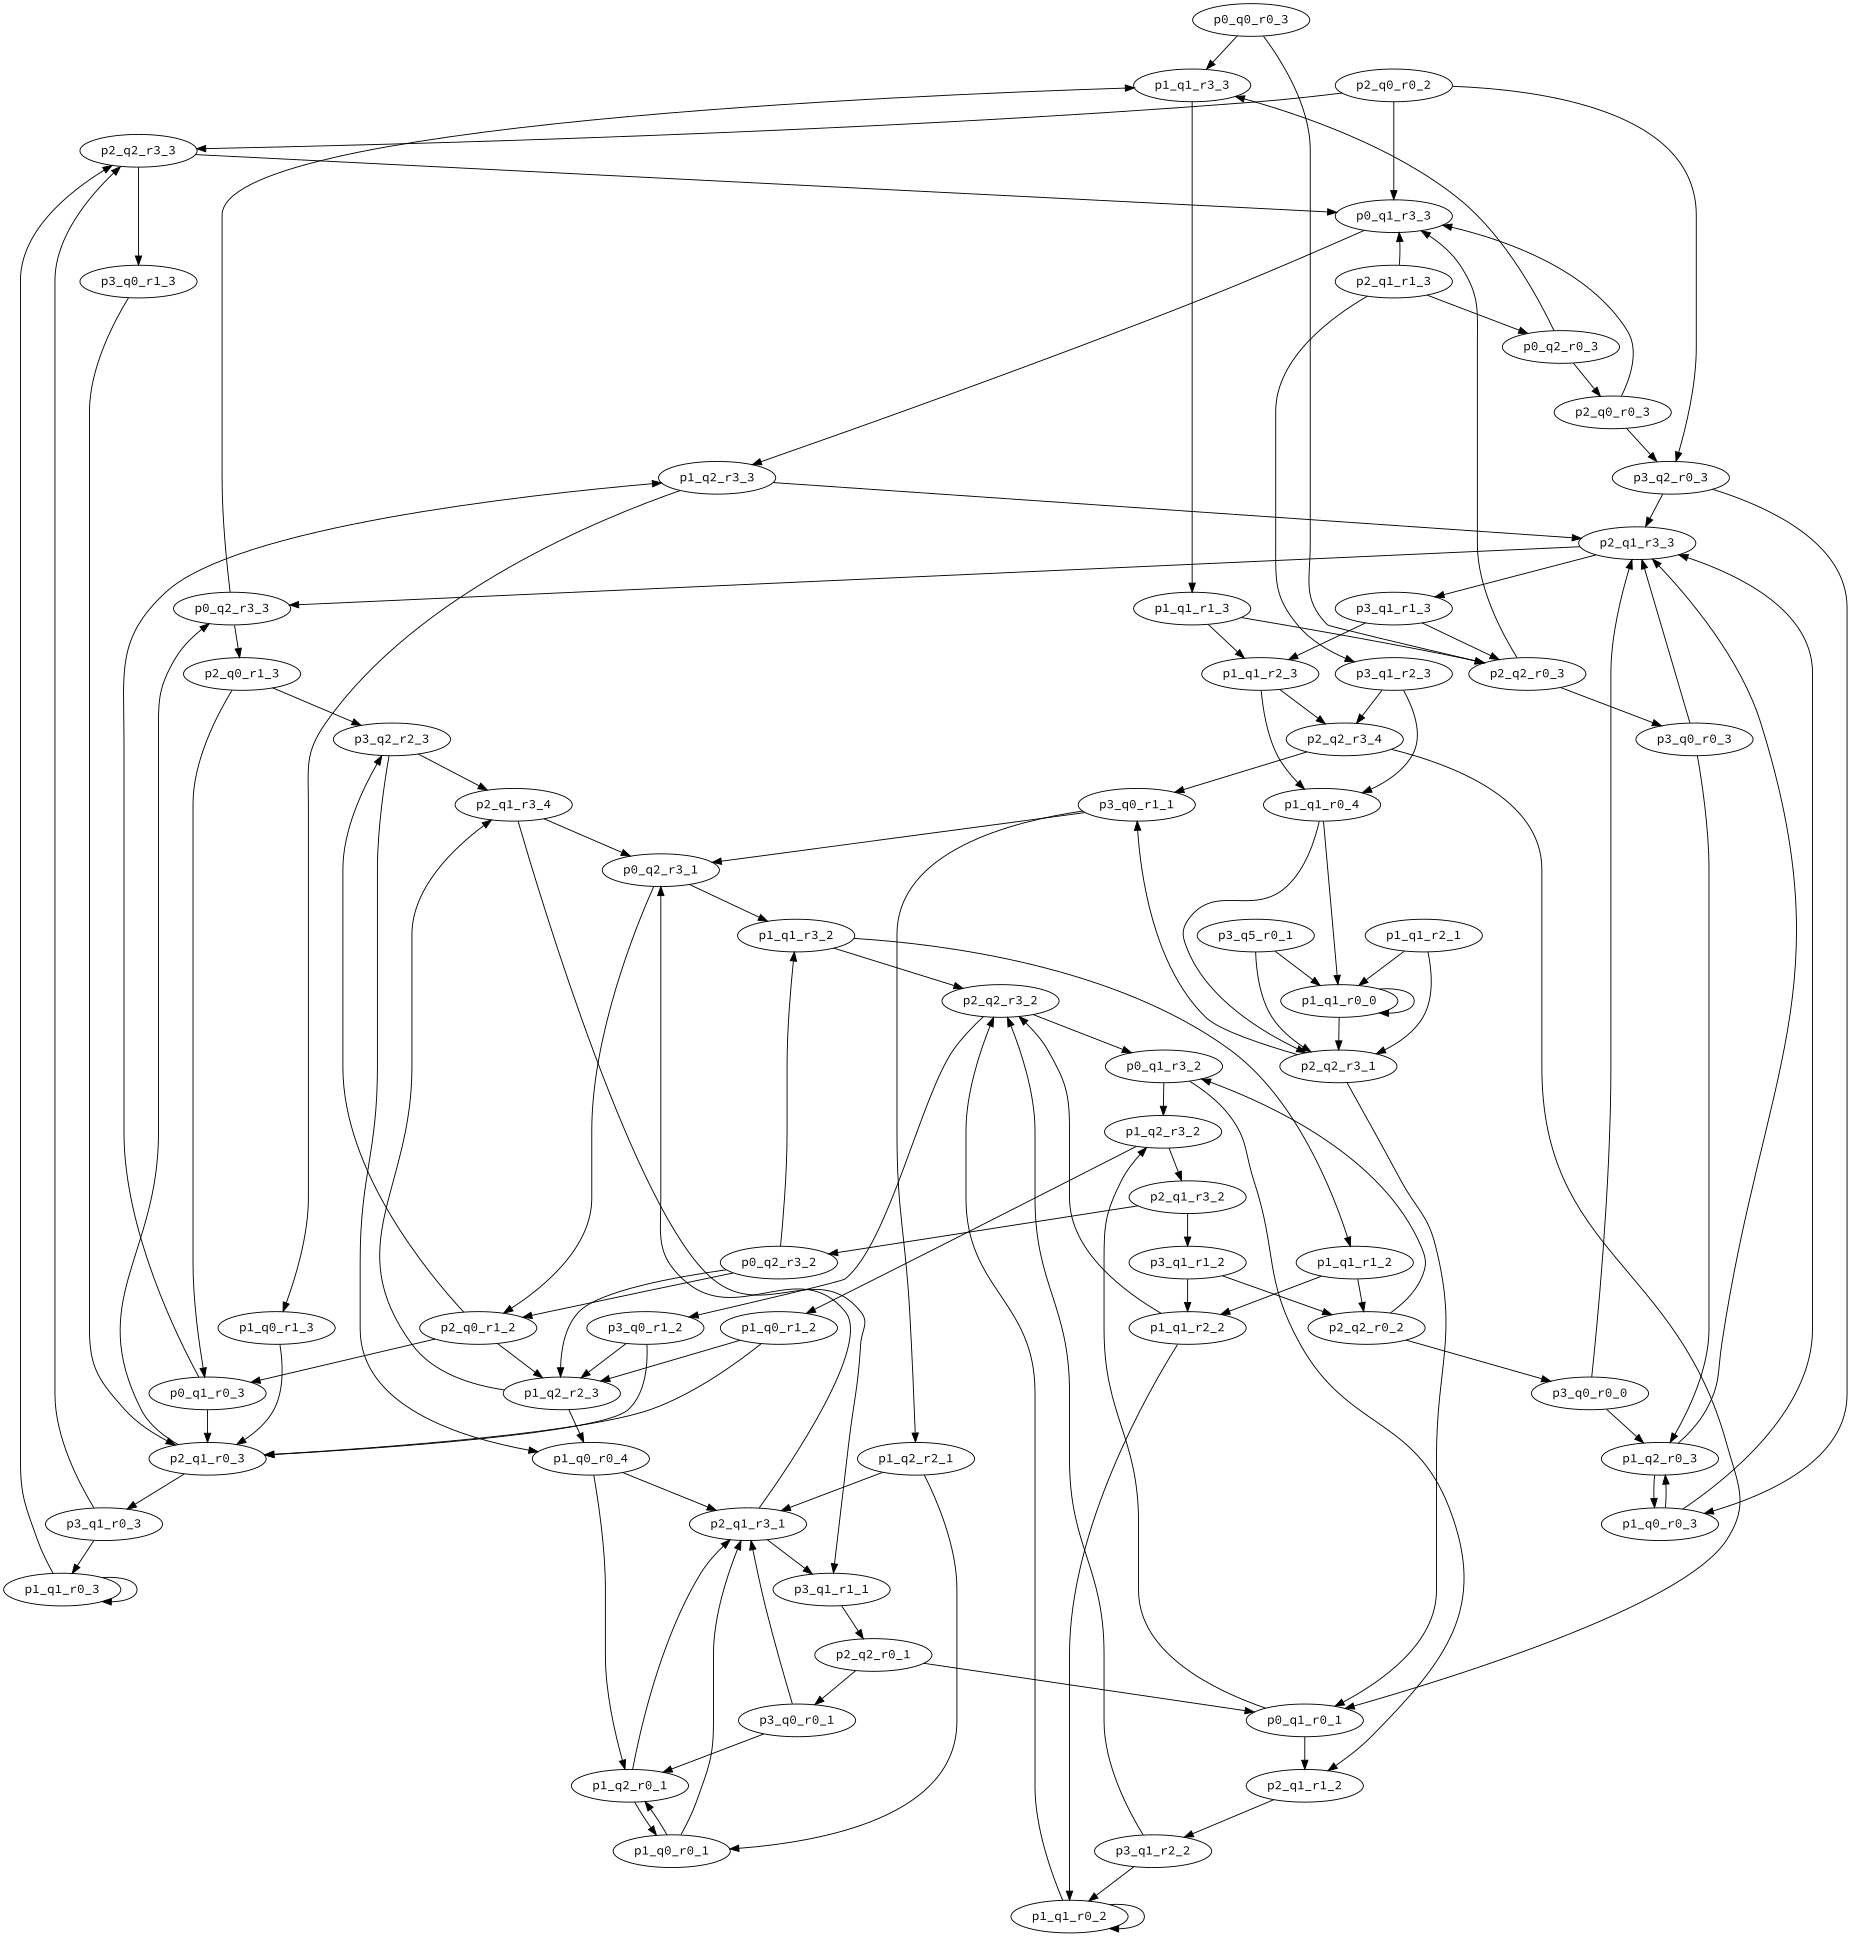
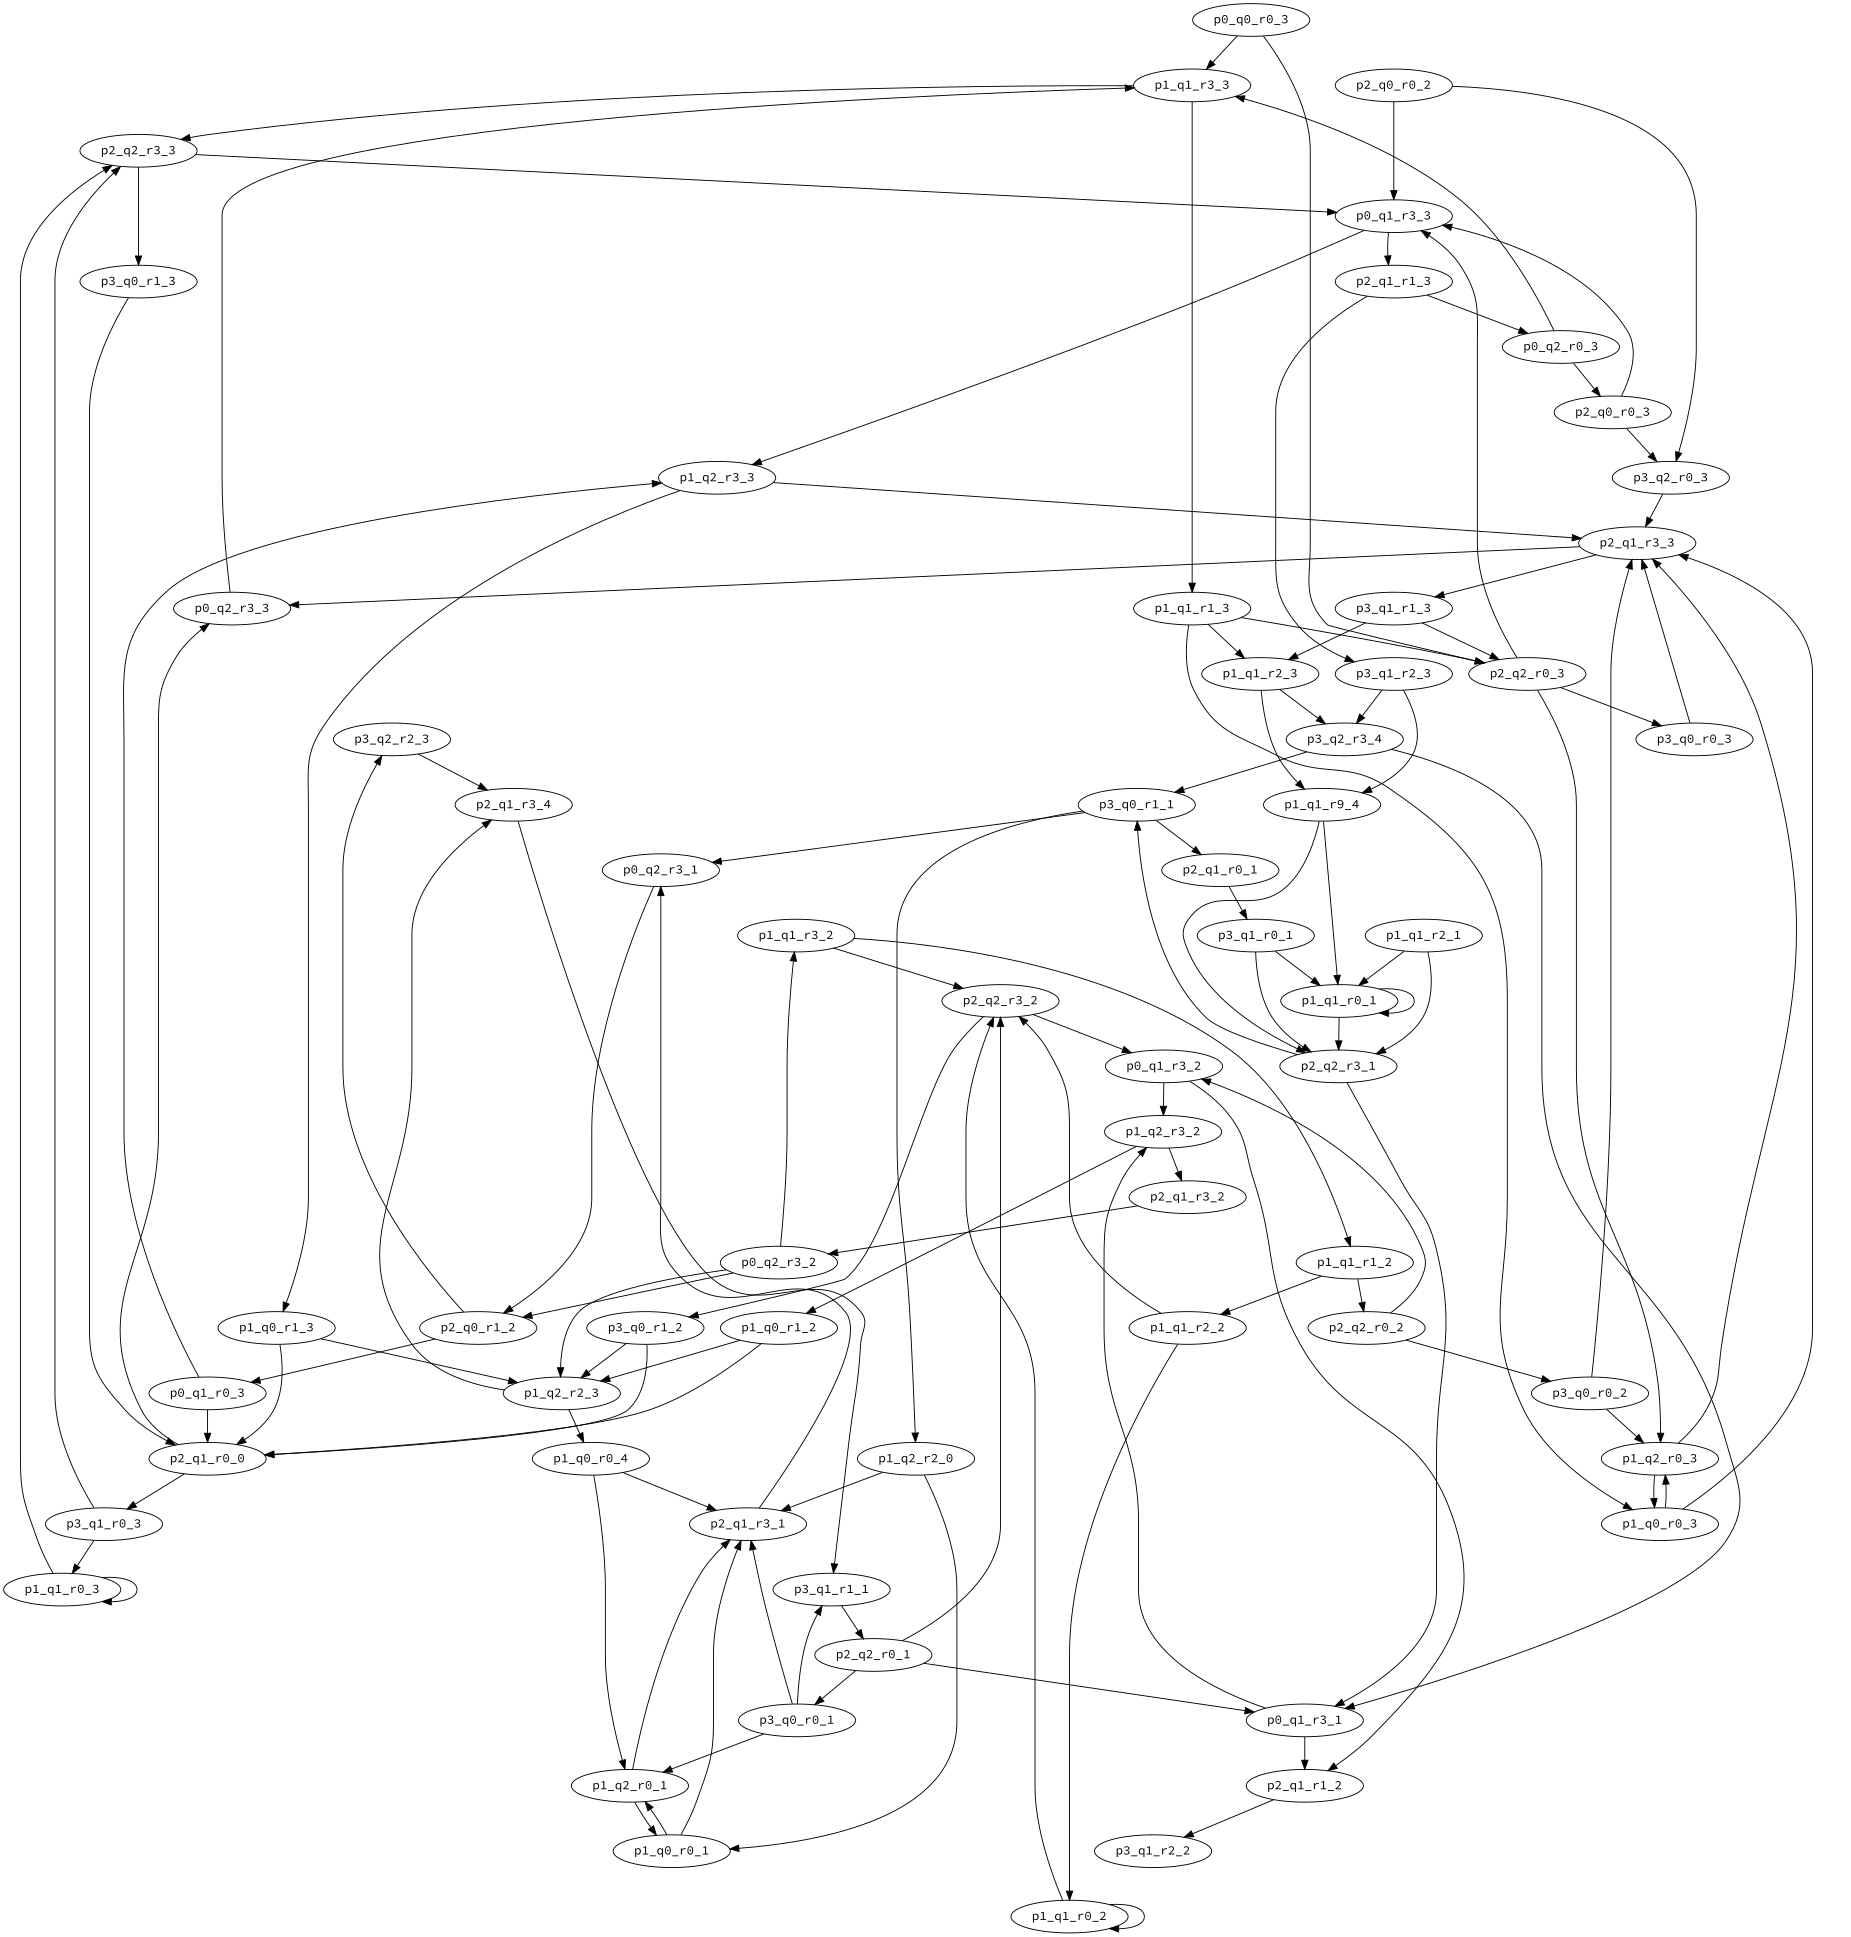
edge "p2_q0_r0_2" -> "p2_q2_r3_3": now "p1_q1_r3_3" -> "p2_q2_r3_3"
edge "p2_q1_r1_3" -> "p0_q1_r3_3": reversed
node "p2_q0_r1_3": removed
node "p2_q2_r3_4": label "p2_q2_r3_4" -> "p3_q2_r3_4"
node "p1_q1_r0_4": label "p1_q1_r0_4" -> "p1_q1_r9_4"
edge "p2_q1_r3_4" -> "p0_q2_r3_1": removed
node "p2_q1_r0_1": added
edge "p0_q2_r3_1" -> "p1_q1_r3_2": removed
node "p3_q5_r0_1": label "p3_q5_r0_1" -> "p3_q1_r0_1"
edge "p3_q2_r0_3" -> "p1_q0_r0_3": now "p1_q1_r1_3" -> "p1_q0_r0_3"
node "p1_q1_r0_0": label "p1_q1_r0_0" -> "p1_q1_r0_1"
edge "p3_q0_r0_3" -> "p1_q2_r0_3": now "p2_q2_r0_3" -> "p1_q2_r0_3"
edge "p3_q2_r2_3" -> "p1_q0_r0_4": removed
node "p3_q1_r1_2": removed
edge "p2_q0_r1_2" -> "p1_q2_r2_3": now "p1_q0_r1_3" -> "p1_q2_r2_3"
node "p3_q0_r0_0": label "p3_q0_r0_0" -> "p3_q0_r0_2"
edge "p3_q1_r2_2" -> "p2_q2_r3_2": now "p2_q2_r0_1" -> "p2_q2_r3_2"
node "p2_q1_r0_3": label "p2_q1_r0_3" -> "p2_q1_r0_0"
node "p1_q2_r2_1": label "p1_q2_r2_1" -> "p1_q2_r2_0"
edge "p2_q1_r3_1" -> "p3_q1_r1_1": now "p3_q0_r0_1" -> "p3_q1_r1_1"
node "p0_q1_r0_1": label "p0_q1_r0_1" -> "p0_q1_r3_1"
edge "p3_q1_r2_2" -> "p1_q1_r0_2": removed
